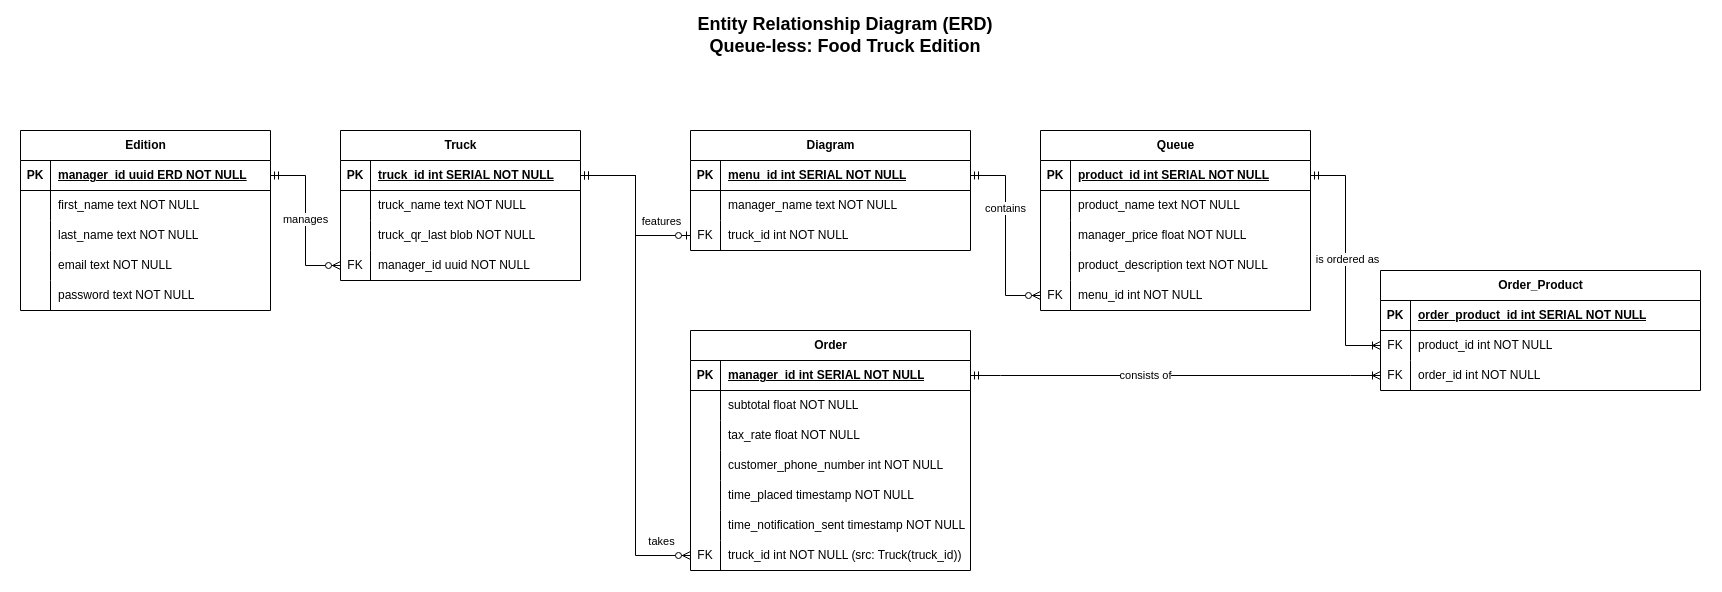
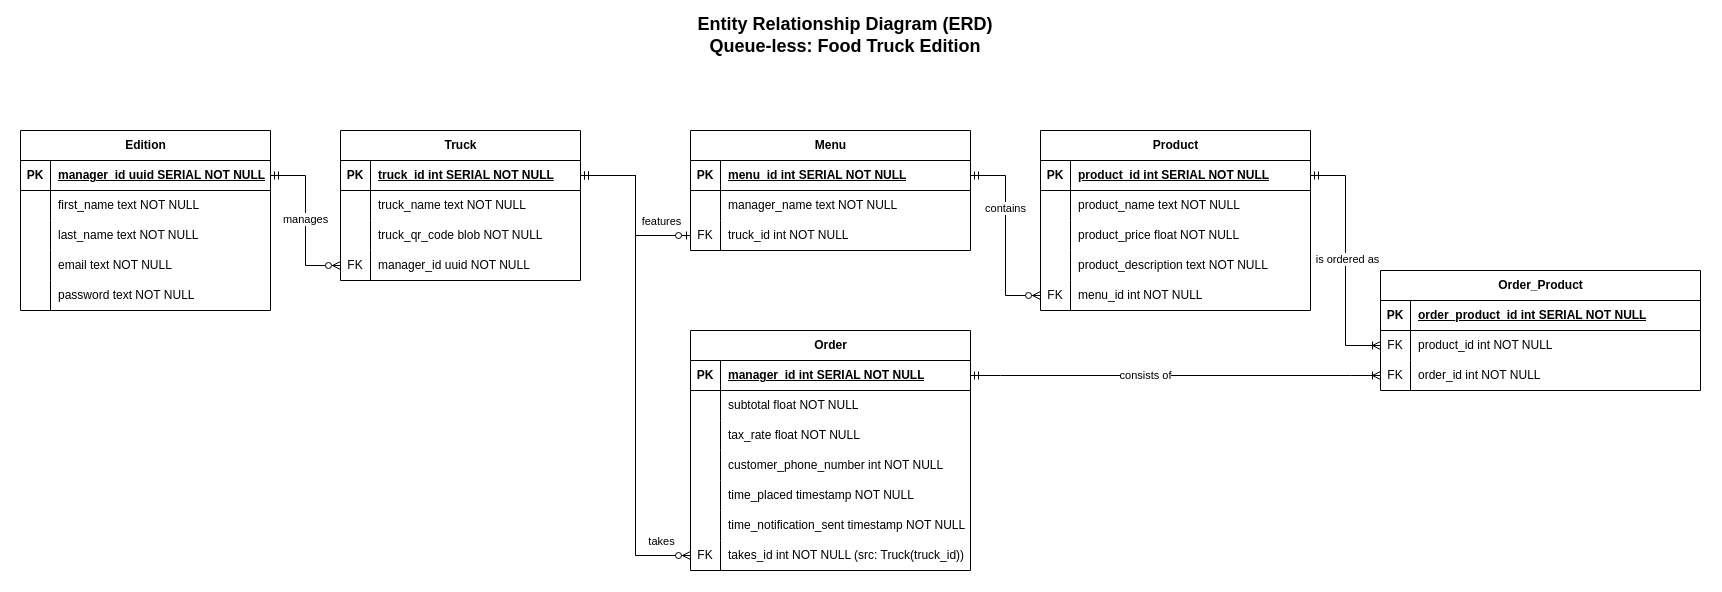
node "Diagram": label "Diagram" -> "Menu"
node "Queue": label "Queue" -> "Product"
node "manager_id uuid ERD NOT NULL": label "manager_id uuid ERD NOT NULL" -> "manager_id uuid SERIAL NOT NULL"
node "truck_qr_last blob NOT NULL": label "truck_qr_last blob NOT NULL" -> "truck_qr_code blob NOT NULL"
node "manager_price float NOT NULL": label "manager_price float NOT NULL" -> "product_price float NOT NULL"
node "truck_id int NOT NULL (src: Truck(truck_id))": label "truck_id int NOT NULL (src: Truck(truck_id))" -> "takes_id int NOT NULL (src: Truck(truck_id))"
